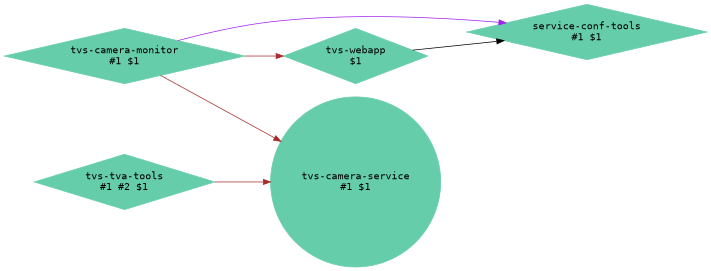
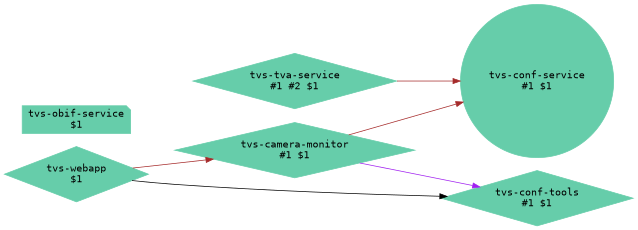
node "service-conf-tools #1 $1": label "service-conf-tools #1 $1" -> "tvs-conf-tools #1 $1"
edge "tvs-camera-monitor #1 $1" -> "tvs-webapp $1": reversed
node "tvs-obif-service $1": added
node "tvs-tva-tools #1 #2 $1": label "tvs-tva-tools #1 #2 $1" -> "tvs-tva-service #1 #2 $1"
node "tvs-camera-service #1 $1": label "tvs-camera-service #1 $1" -> "tvs-conf-service #1 $1"
